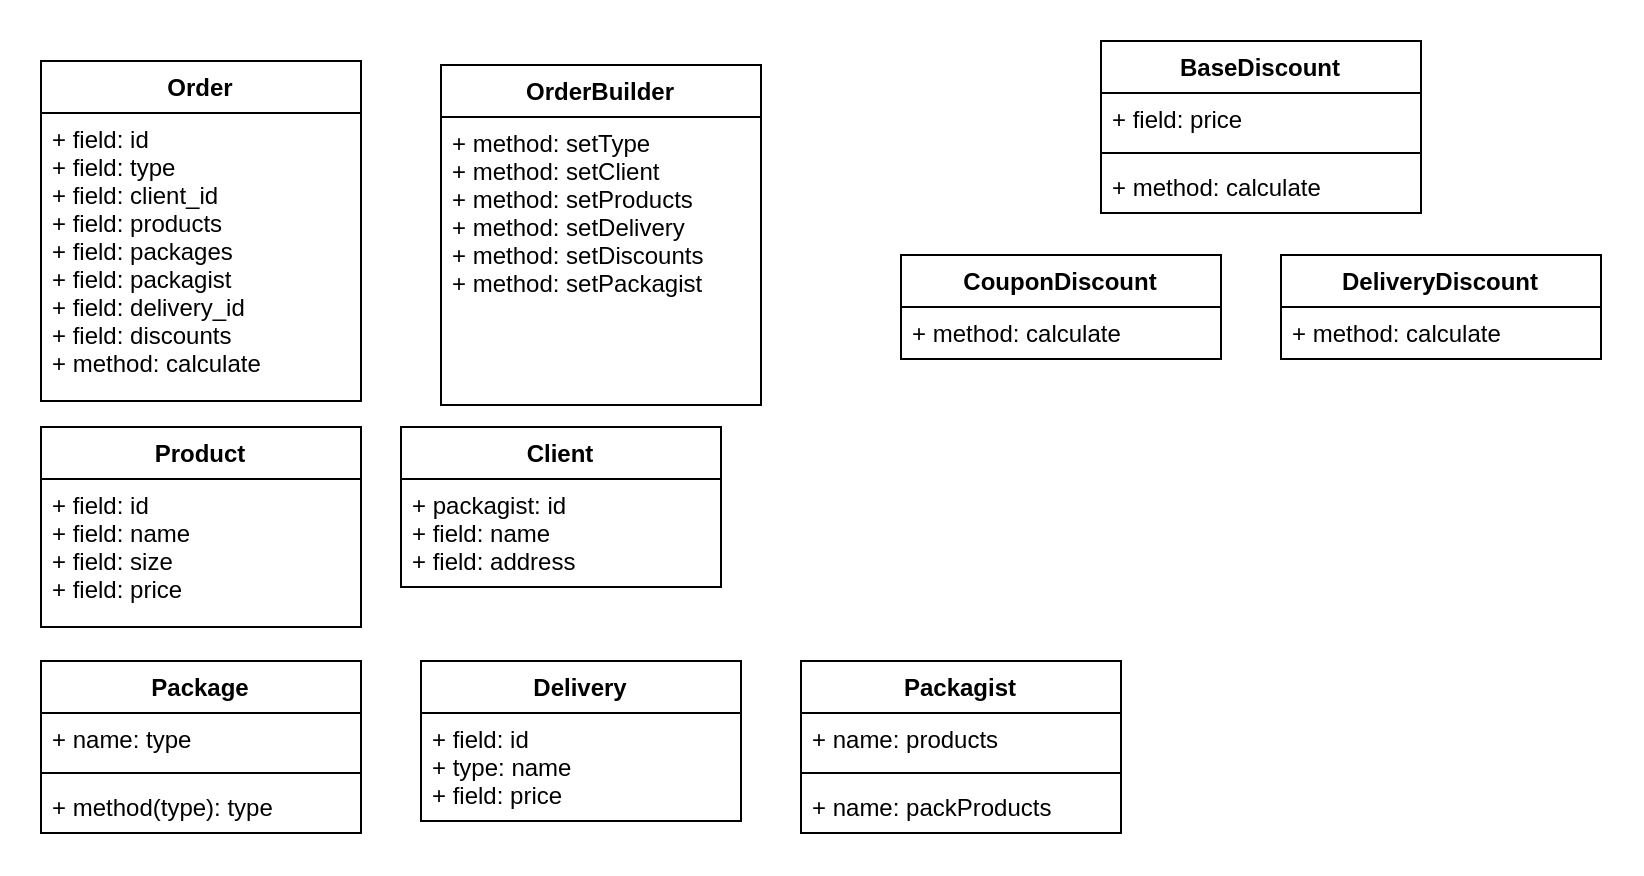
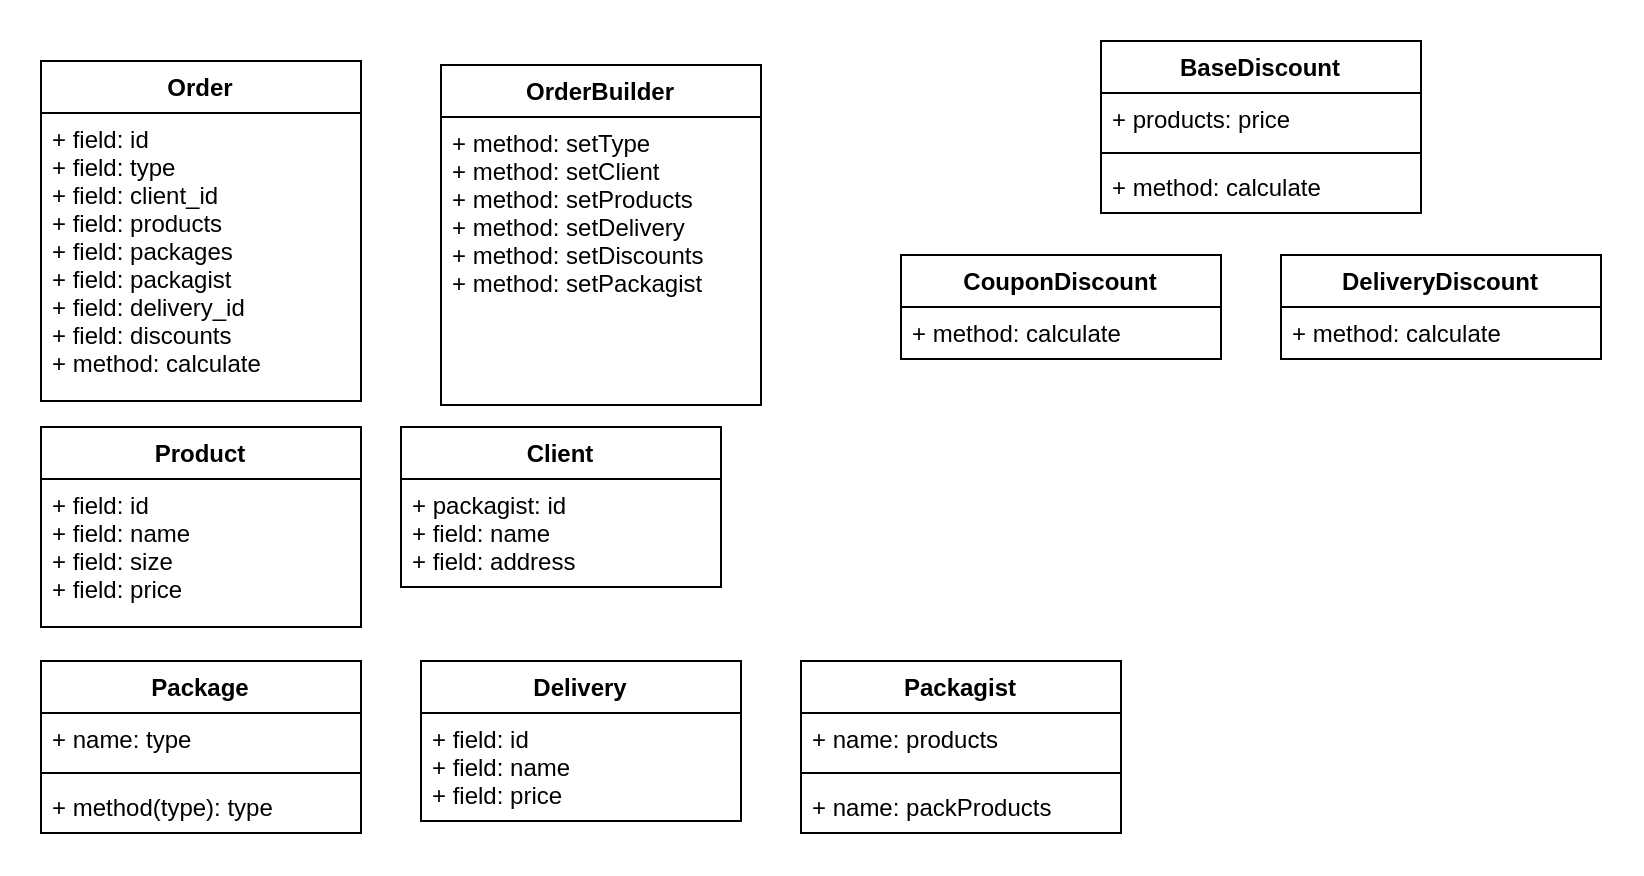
node "+ field: price": label "+ field: price" -> "+ products: price"
node "+ field: id + type: name + field: price": label "+ field: id + type: name + field: price" -> "+ field: id + field: name + field: price"
